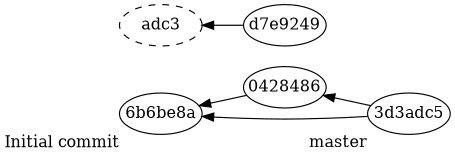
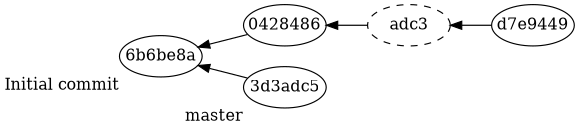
node "d7e9249": label "d7e9249" -> "d7e9449"
edge "3d3adc5 master" -> "0428486": now "adc3" -> "0428486"
